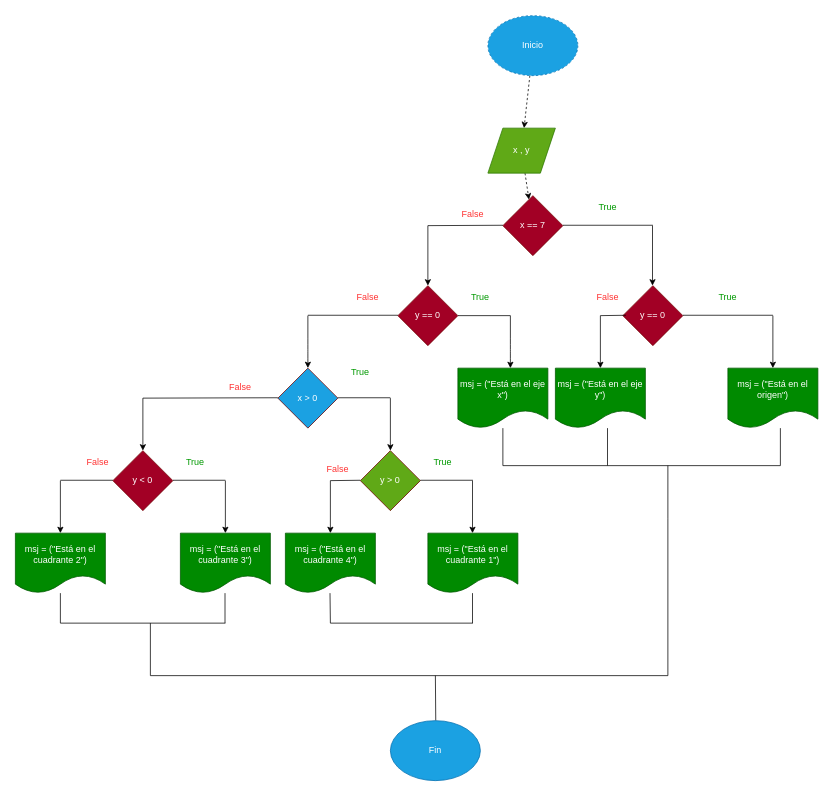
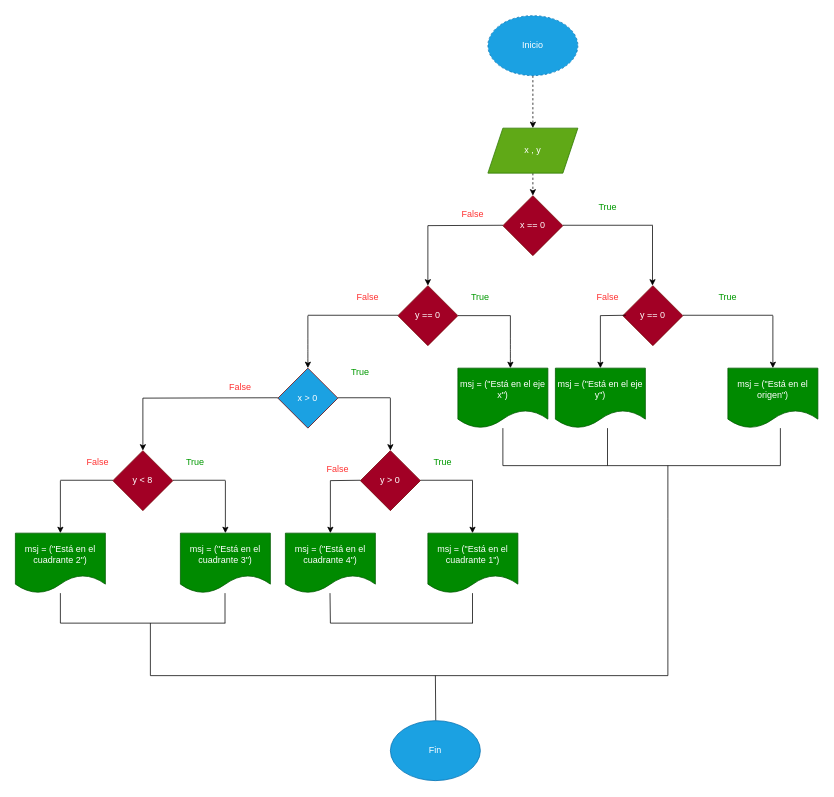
node "x , y": size 68x45 -> 90x45
node "x == 7": label "x == 7" -> "x == 0"
node "y < 0": label "y < 0" -> "y < 8"
node "y > 0": fillcolor #60a917 -> #a20025
